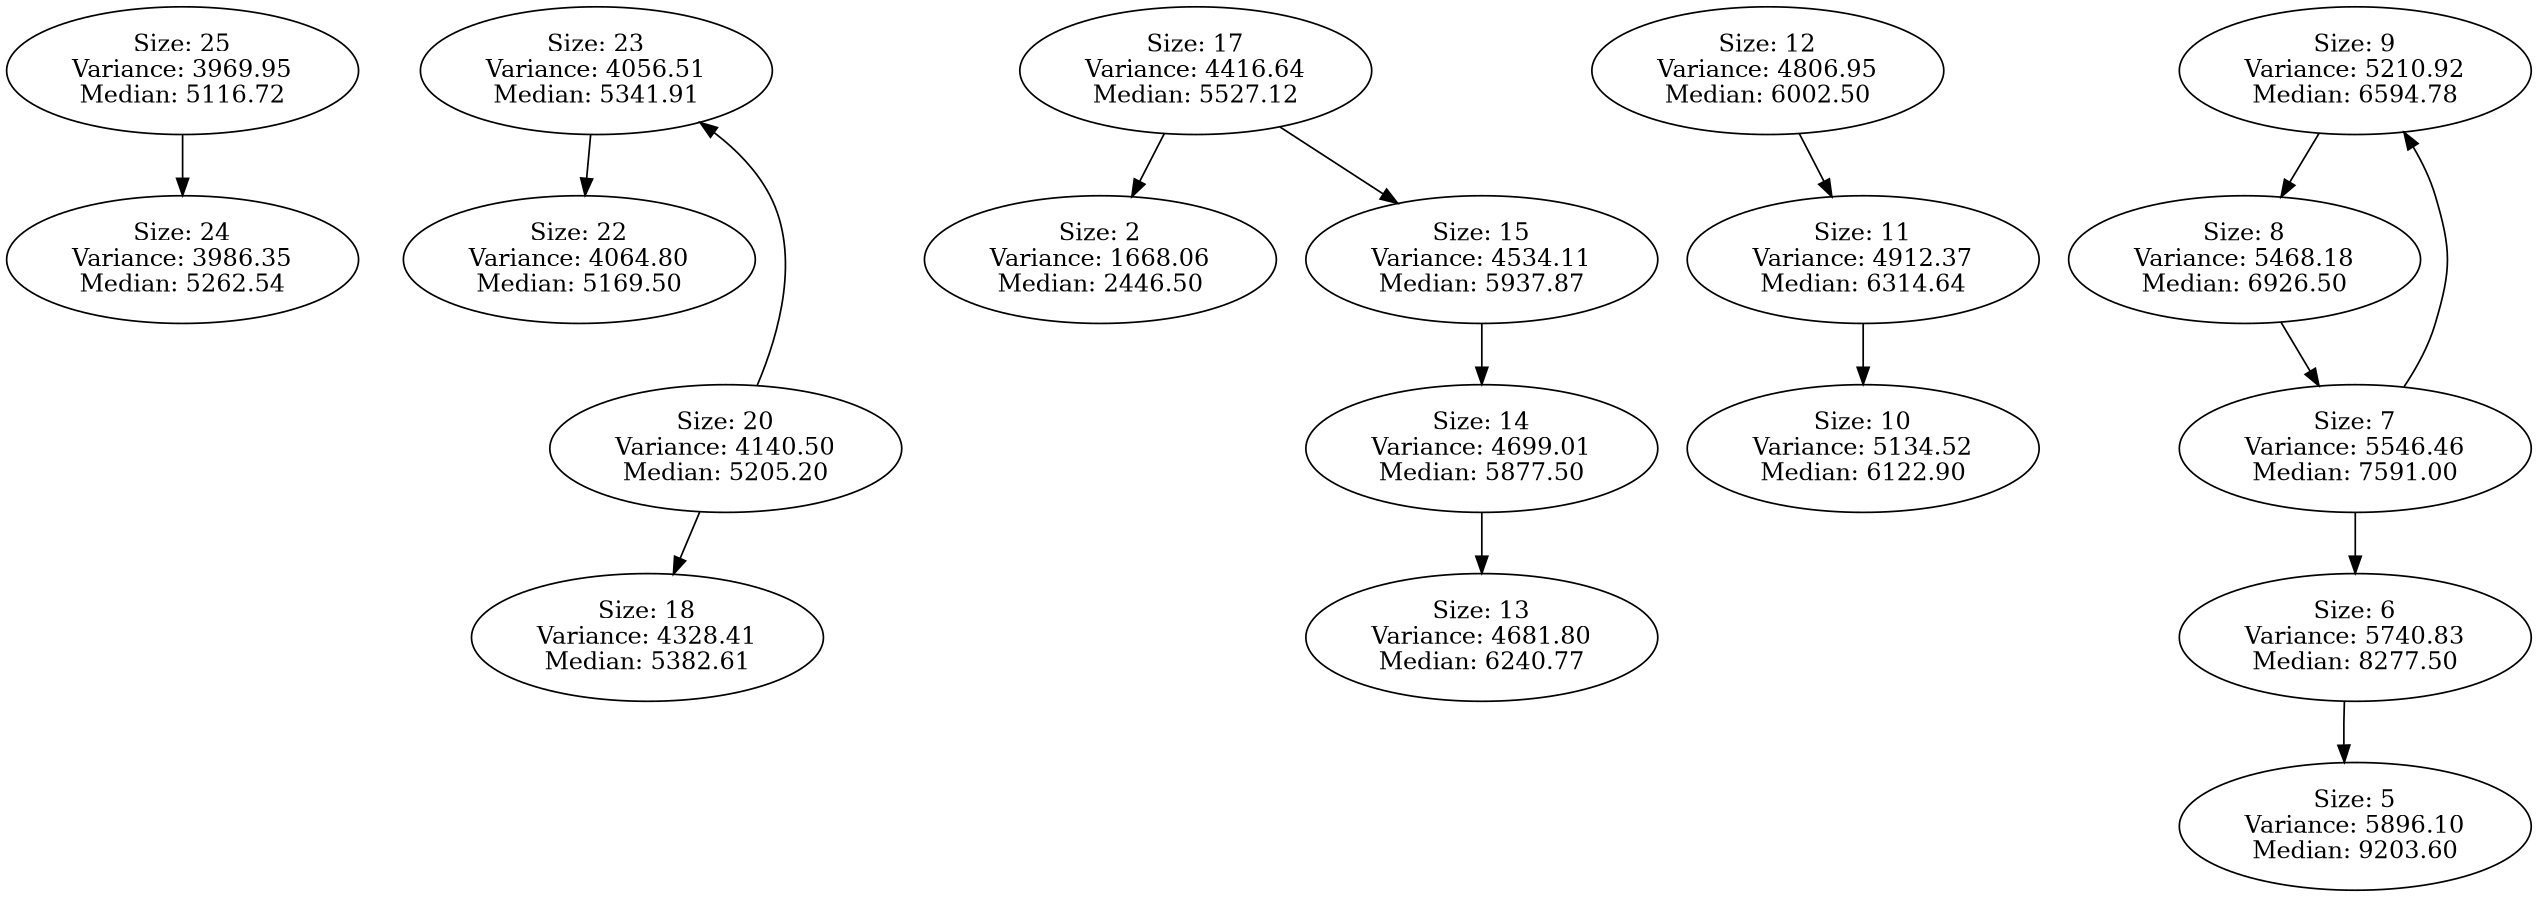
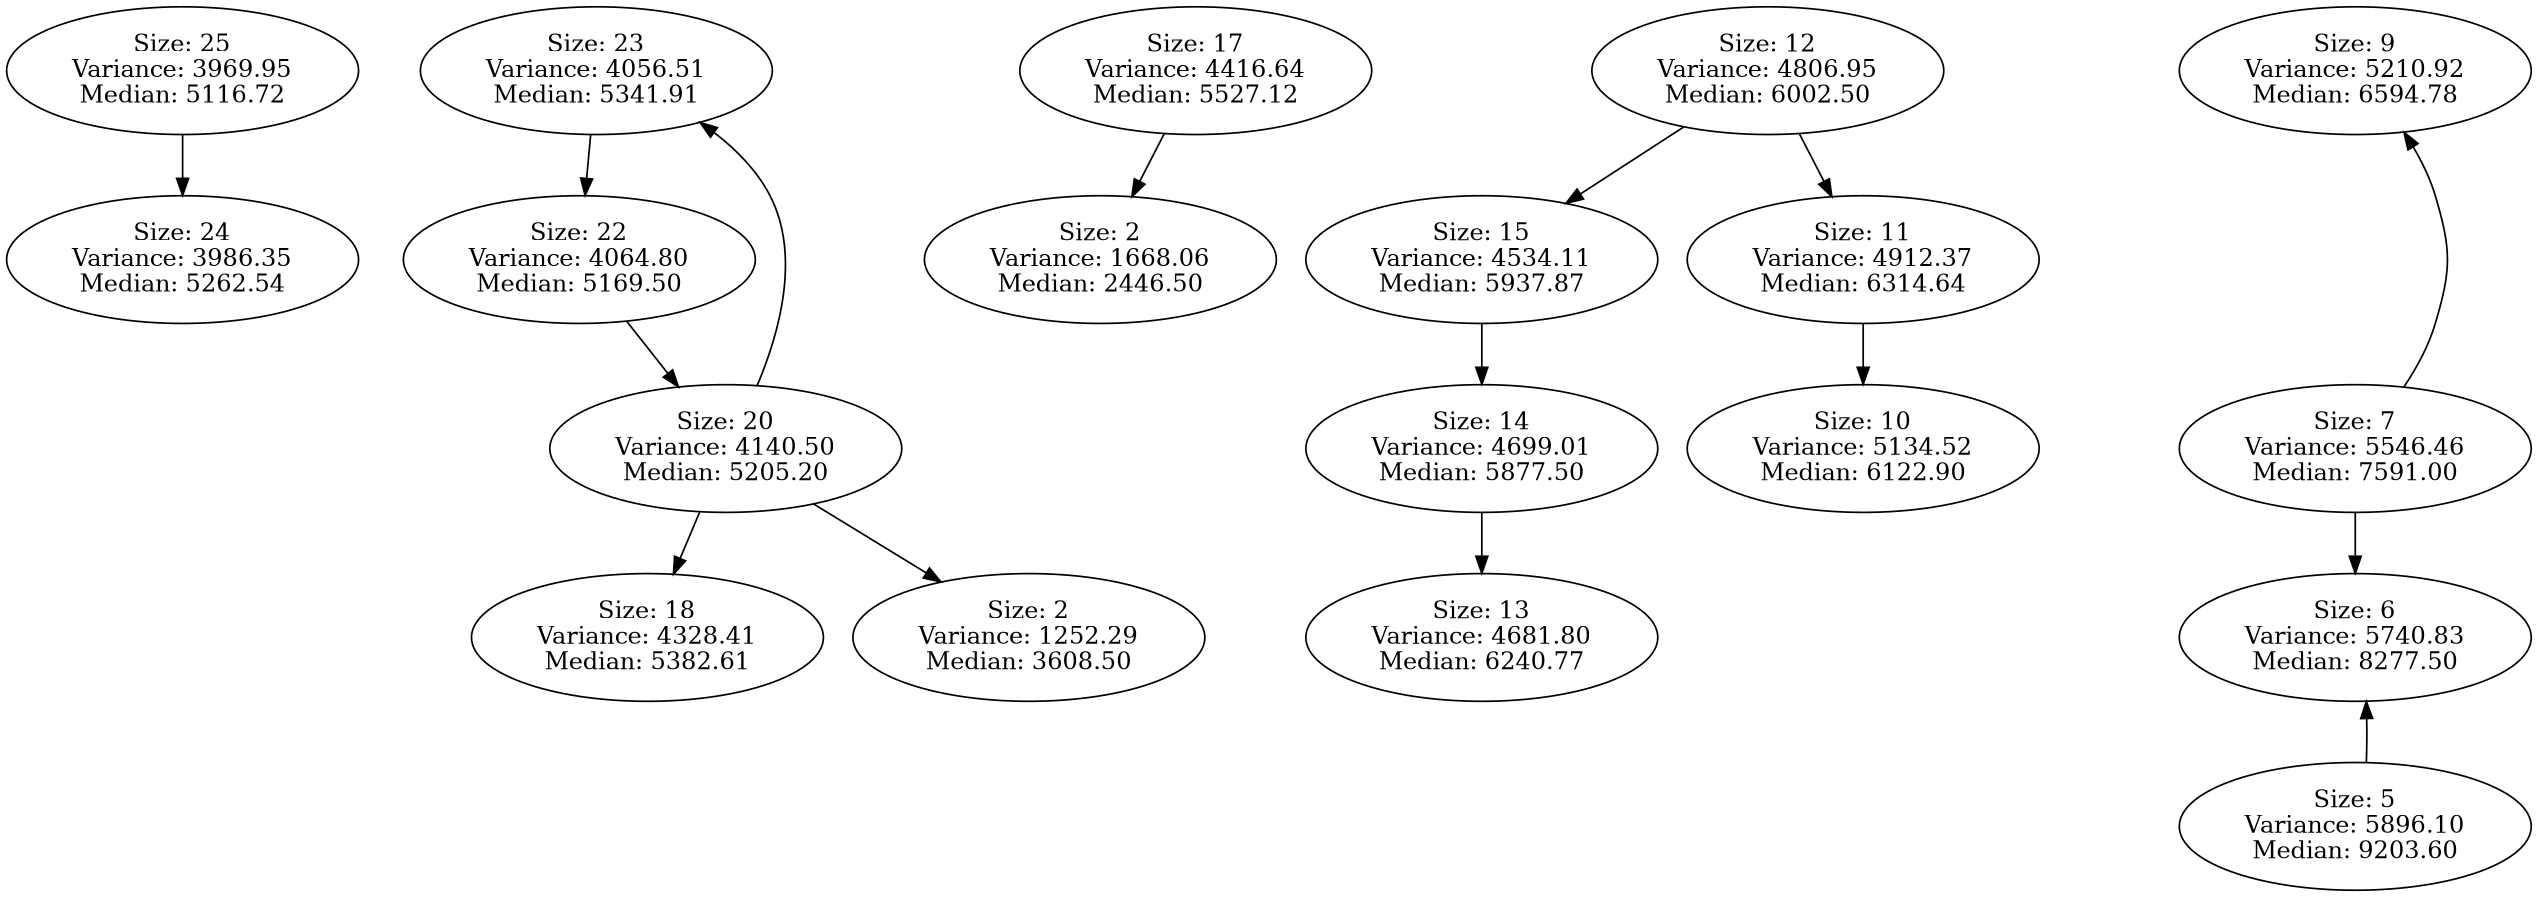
edge "Size: 17 Variance: 4416.64 Median: 5527.12" -> "Size: 15 Variance: 4534.11 Median: 5937.87": now "Size: 12 Variance: 4806.95 Median: 6002.50" -> "Size: 15 Variance: 4534.11 Median: 5937.87"
node "Size: 8 Variance: 5468.18 Median: 6926.50": removed
edge "Size: 22 Variance: 4064.80 Median: 5169.50" -> "Size: 20 Variance: 4140.50 Median: 5205.20": added
node "Size: 2 Variance: 1252.29 Median: 3608.50": added
edge "Size: 6 Variance: 5740.83 Median: 8277.50" -> "Size: 5 Variance: 5896.10 Median: 9203.60": reversed
